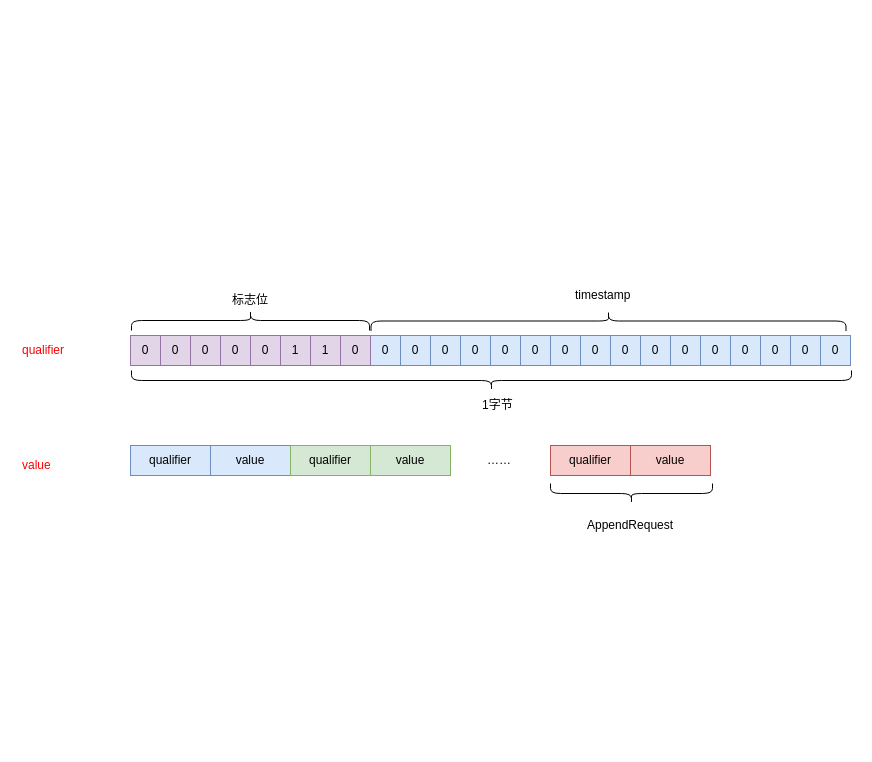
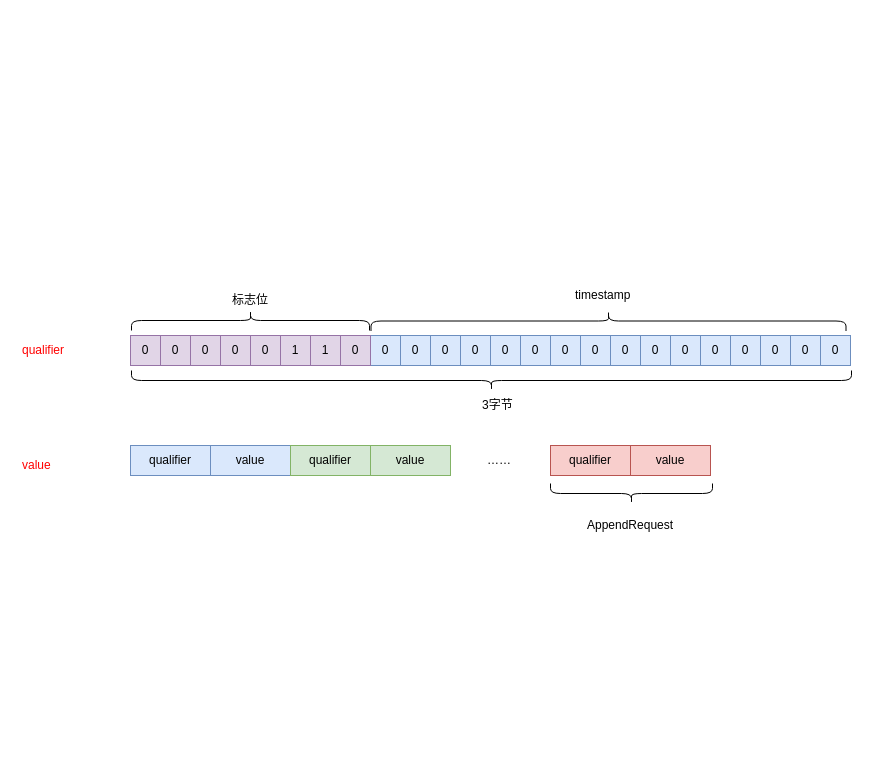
node "1字节": label "1字节" -> "3字节"
